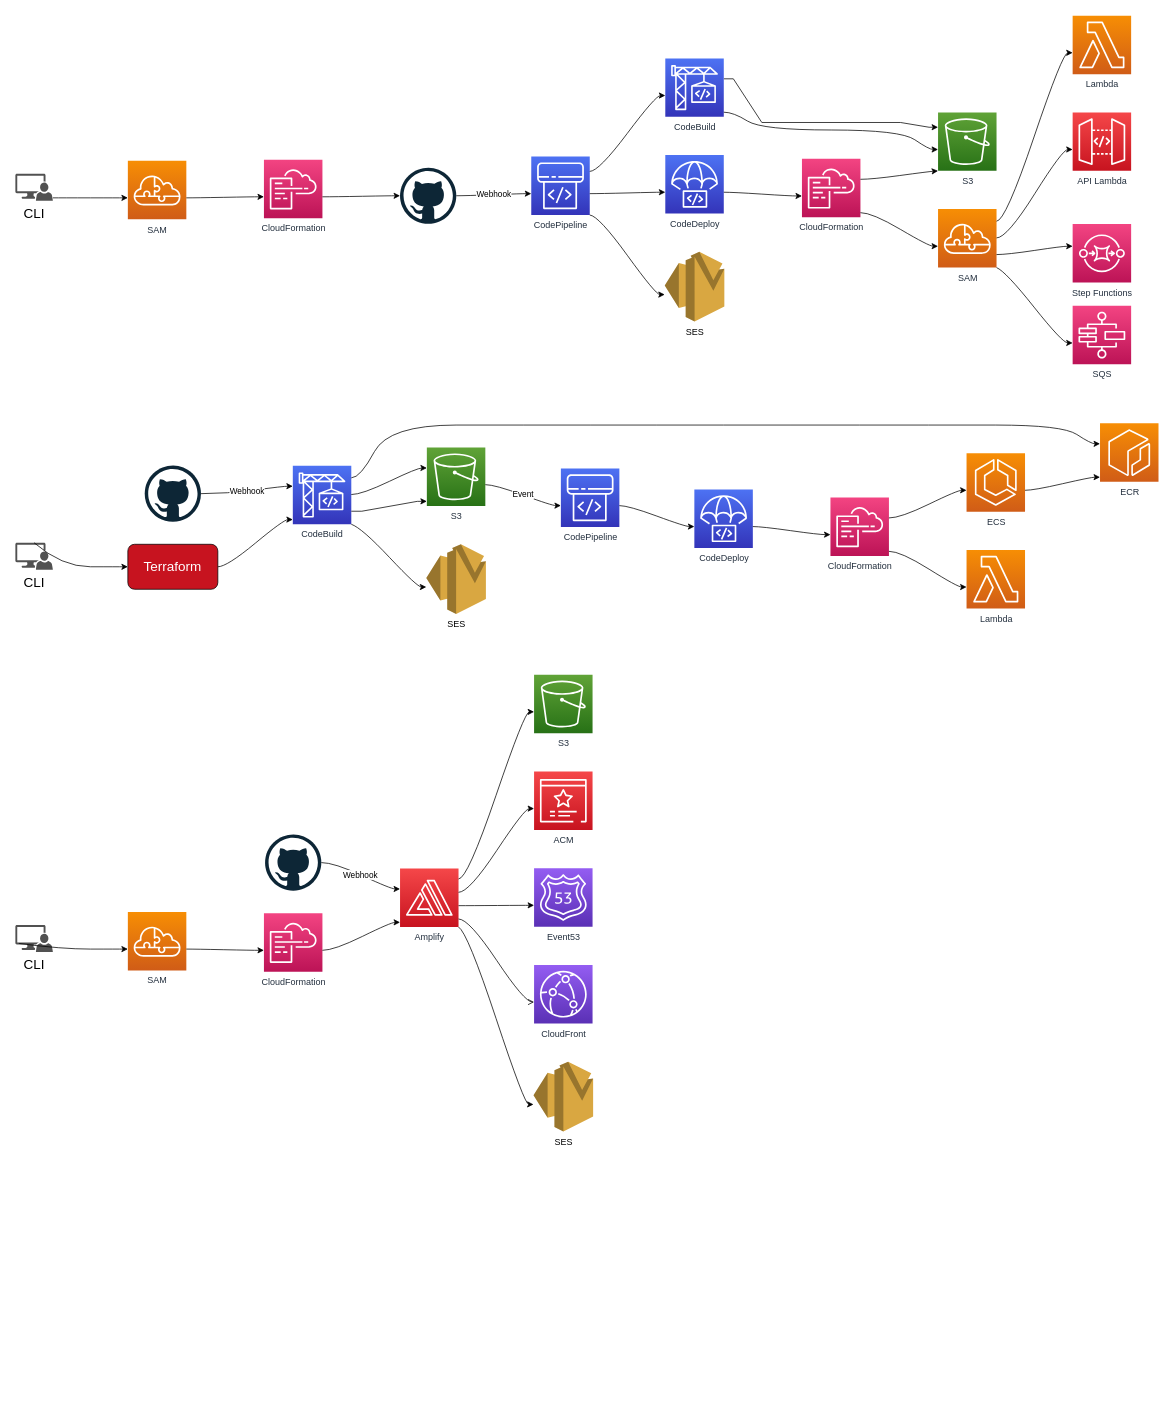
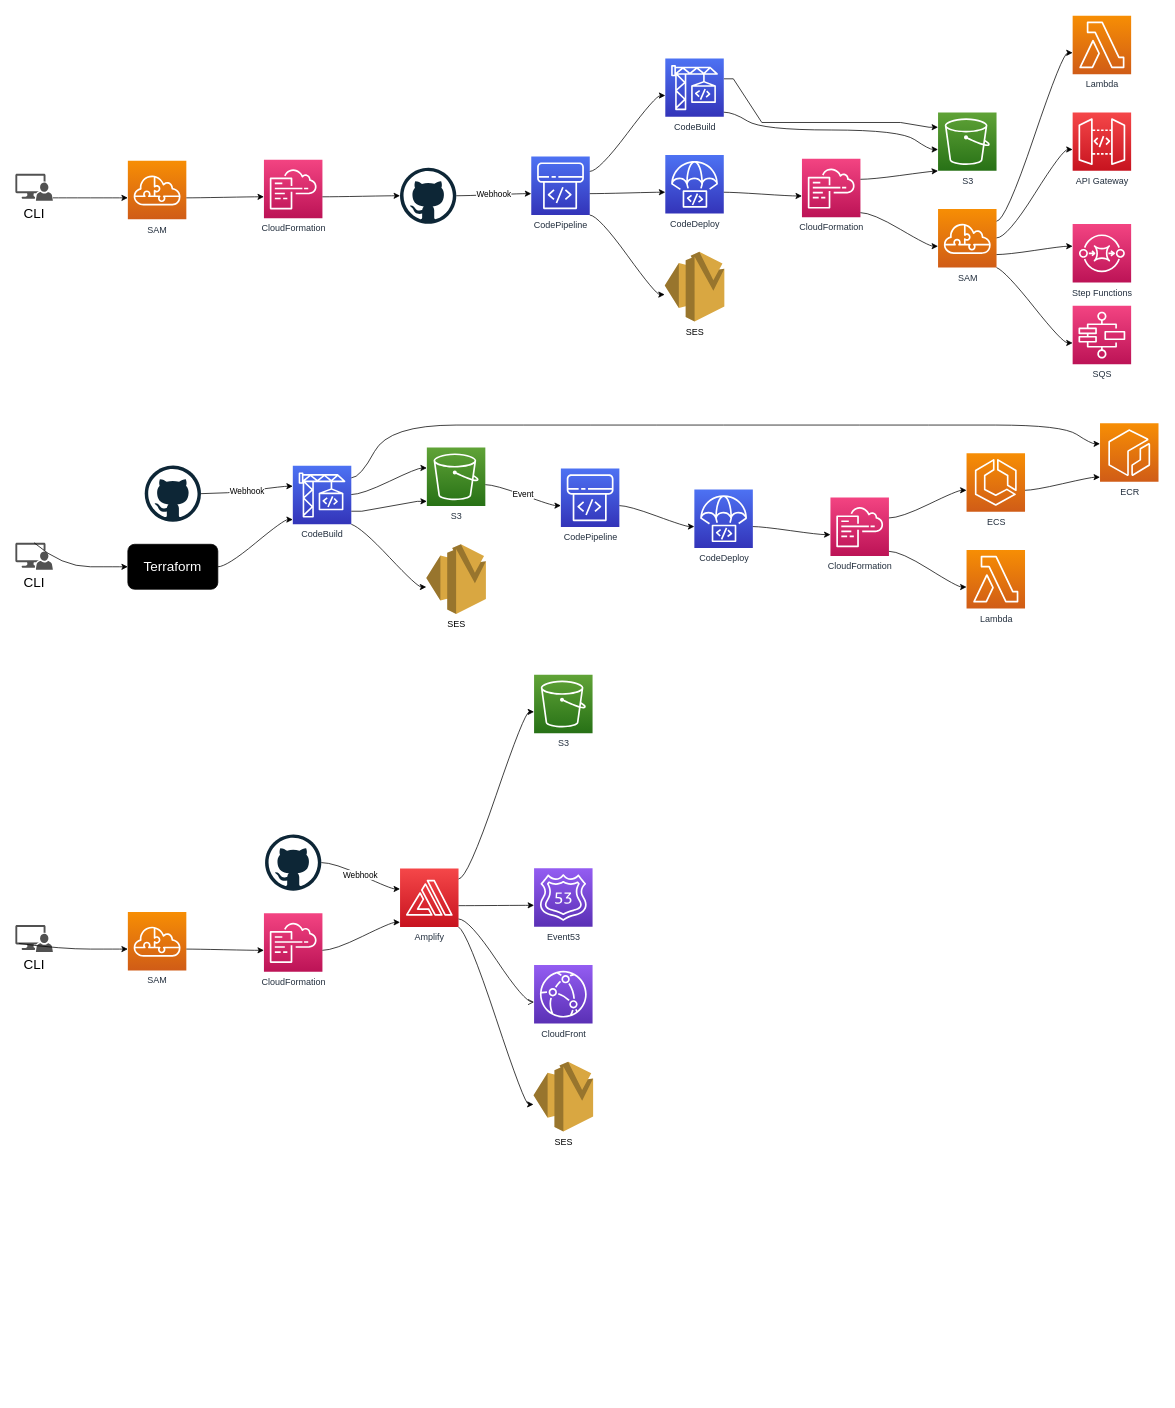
node "API Lambda": label "API Lambda" -> "API Gateway"
node "Terraform": fillcolor #c7131f -> #000000
node "ACM": removed
edge "Amplify" -> "ACM": removed
